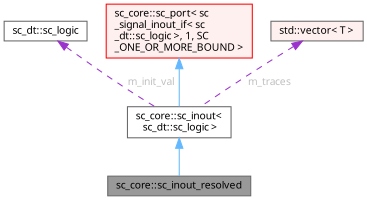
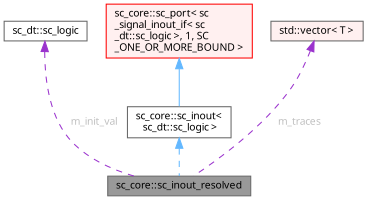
edge "sc_core::sc_inout< sc_dt::sc_logic >" -> "std::vector< T >": now "sc_core::sc_inout_resolved" -> "std::vector< T >"
edge "sc_core::sc_inout< sc_dt::sc_logic >" -> "sc_dt::sc_logic": now "sc_core::sc_inout_resolved" -> "sc_dt::sc_logic"
edge "sc_core::sc_inout_resolved" -> "sc_core::sc_inout< sc_dt::sc_logic >": style solid -> dashed
